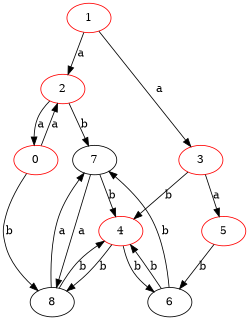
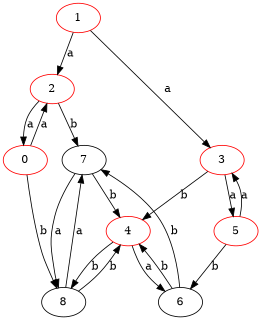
edge "5" -> "3": added, label "a"
edge "4" -> "6": label "b" -> "a"
